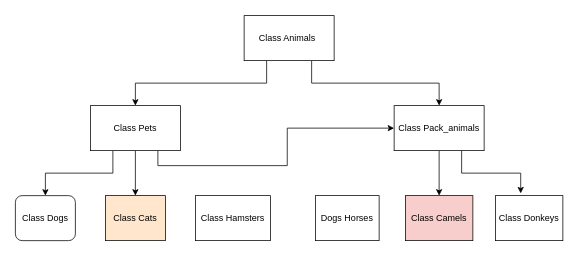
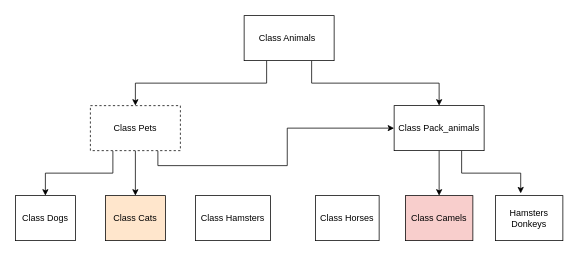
node "Class Pets": style solid -> dashed
node "Class Dogs": shape rounded rectangle -> rectangle
node "Dogs Horses": label "Dogs Horses" -> "Class Horses"
node "Class Donkeys": label "Class Donkeys" -> "Hamsters Donkeys"
